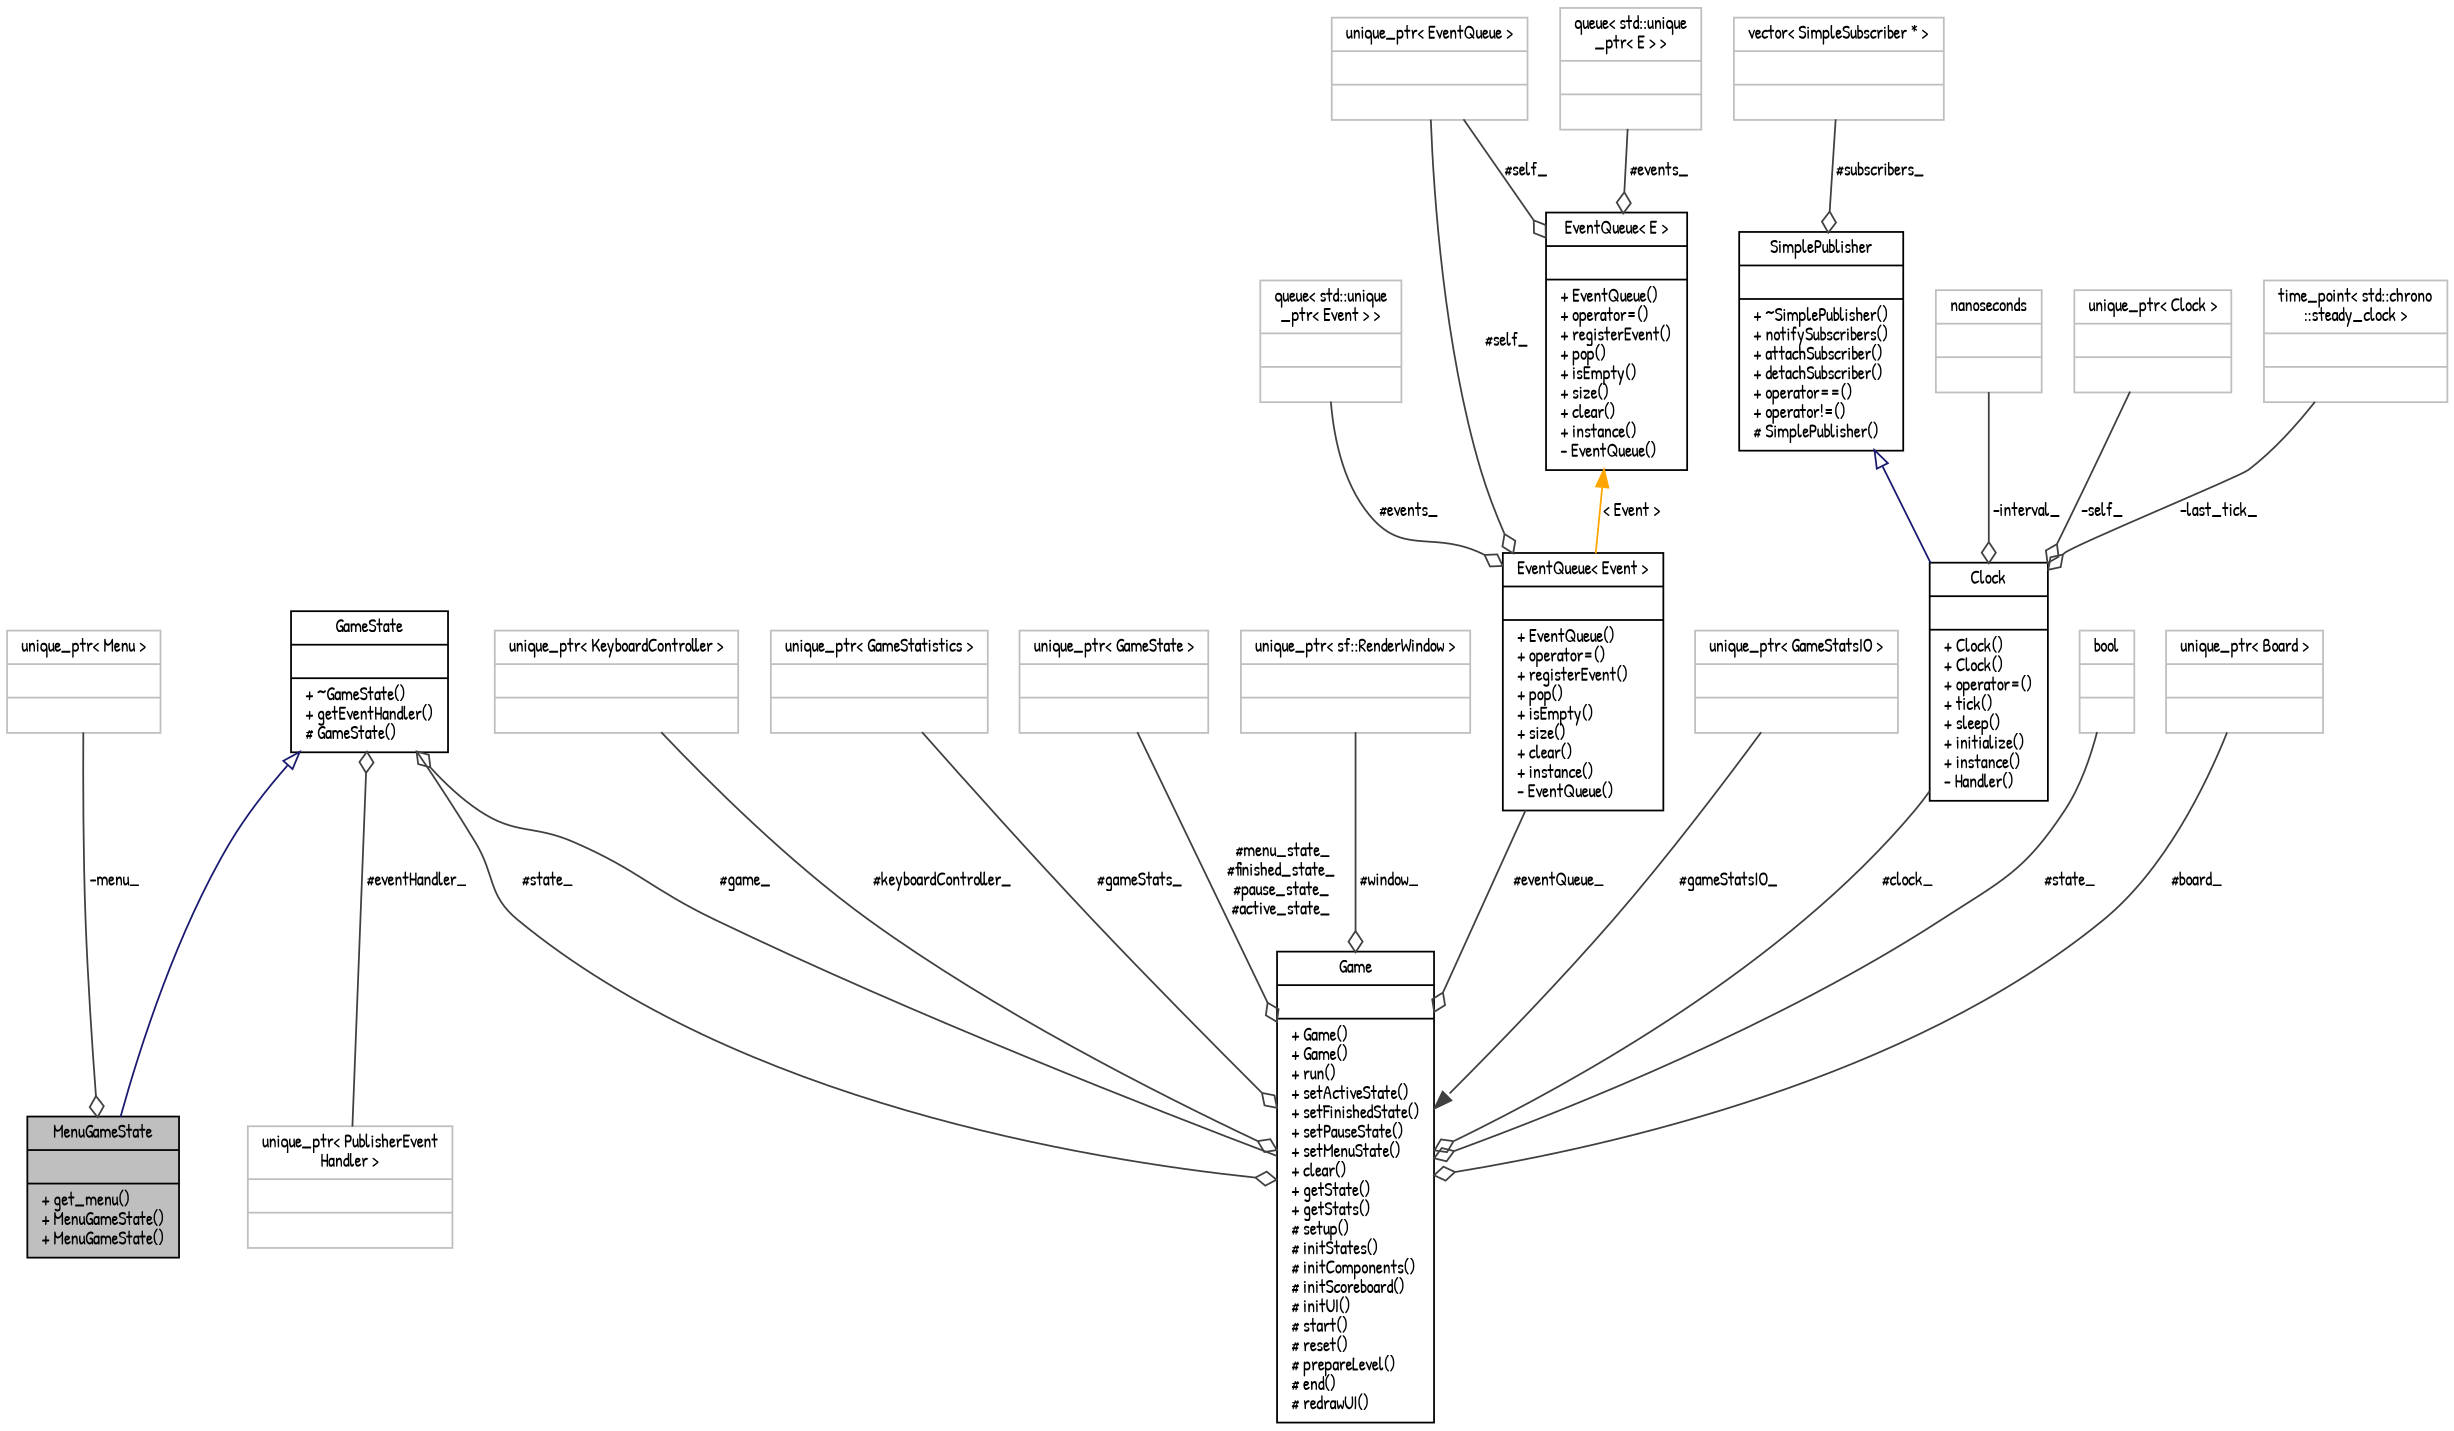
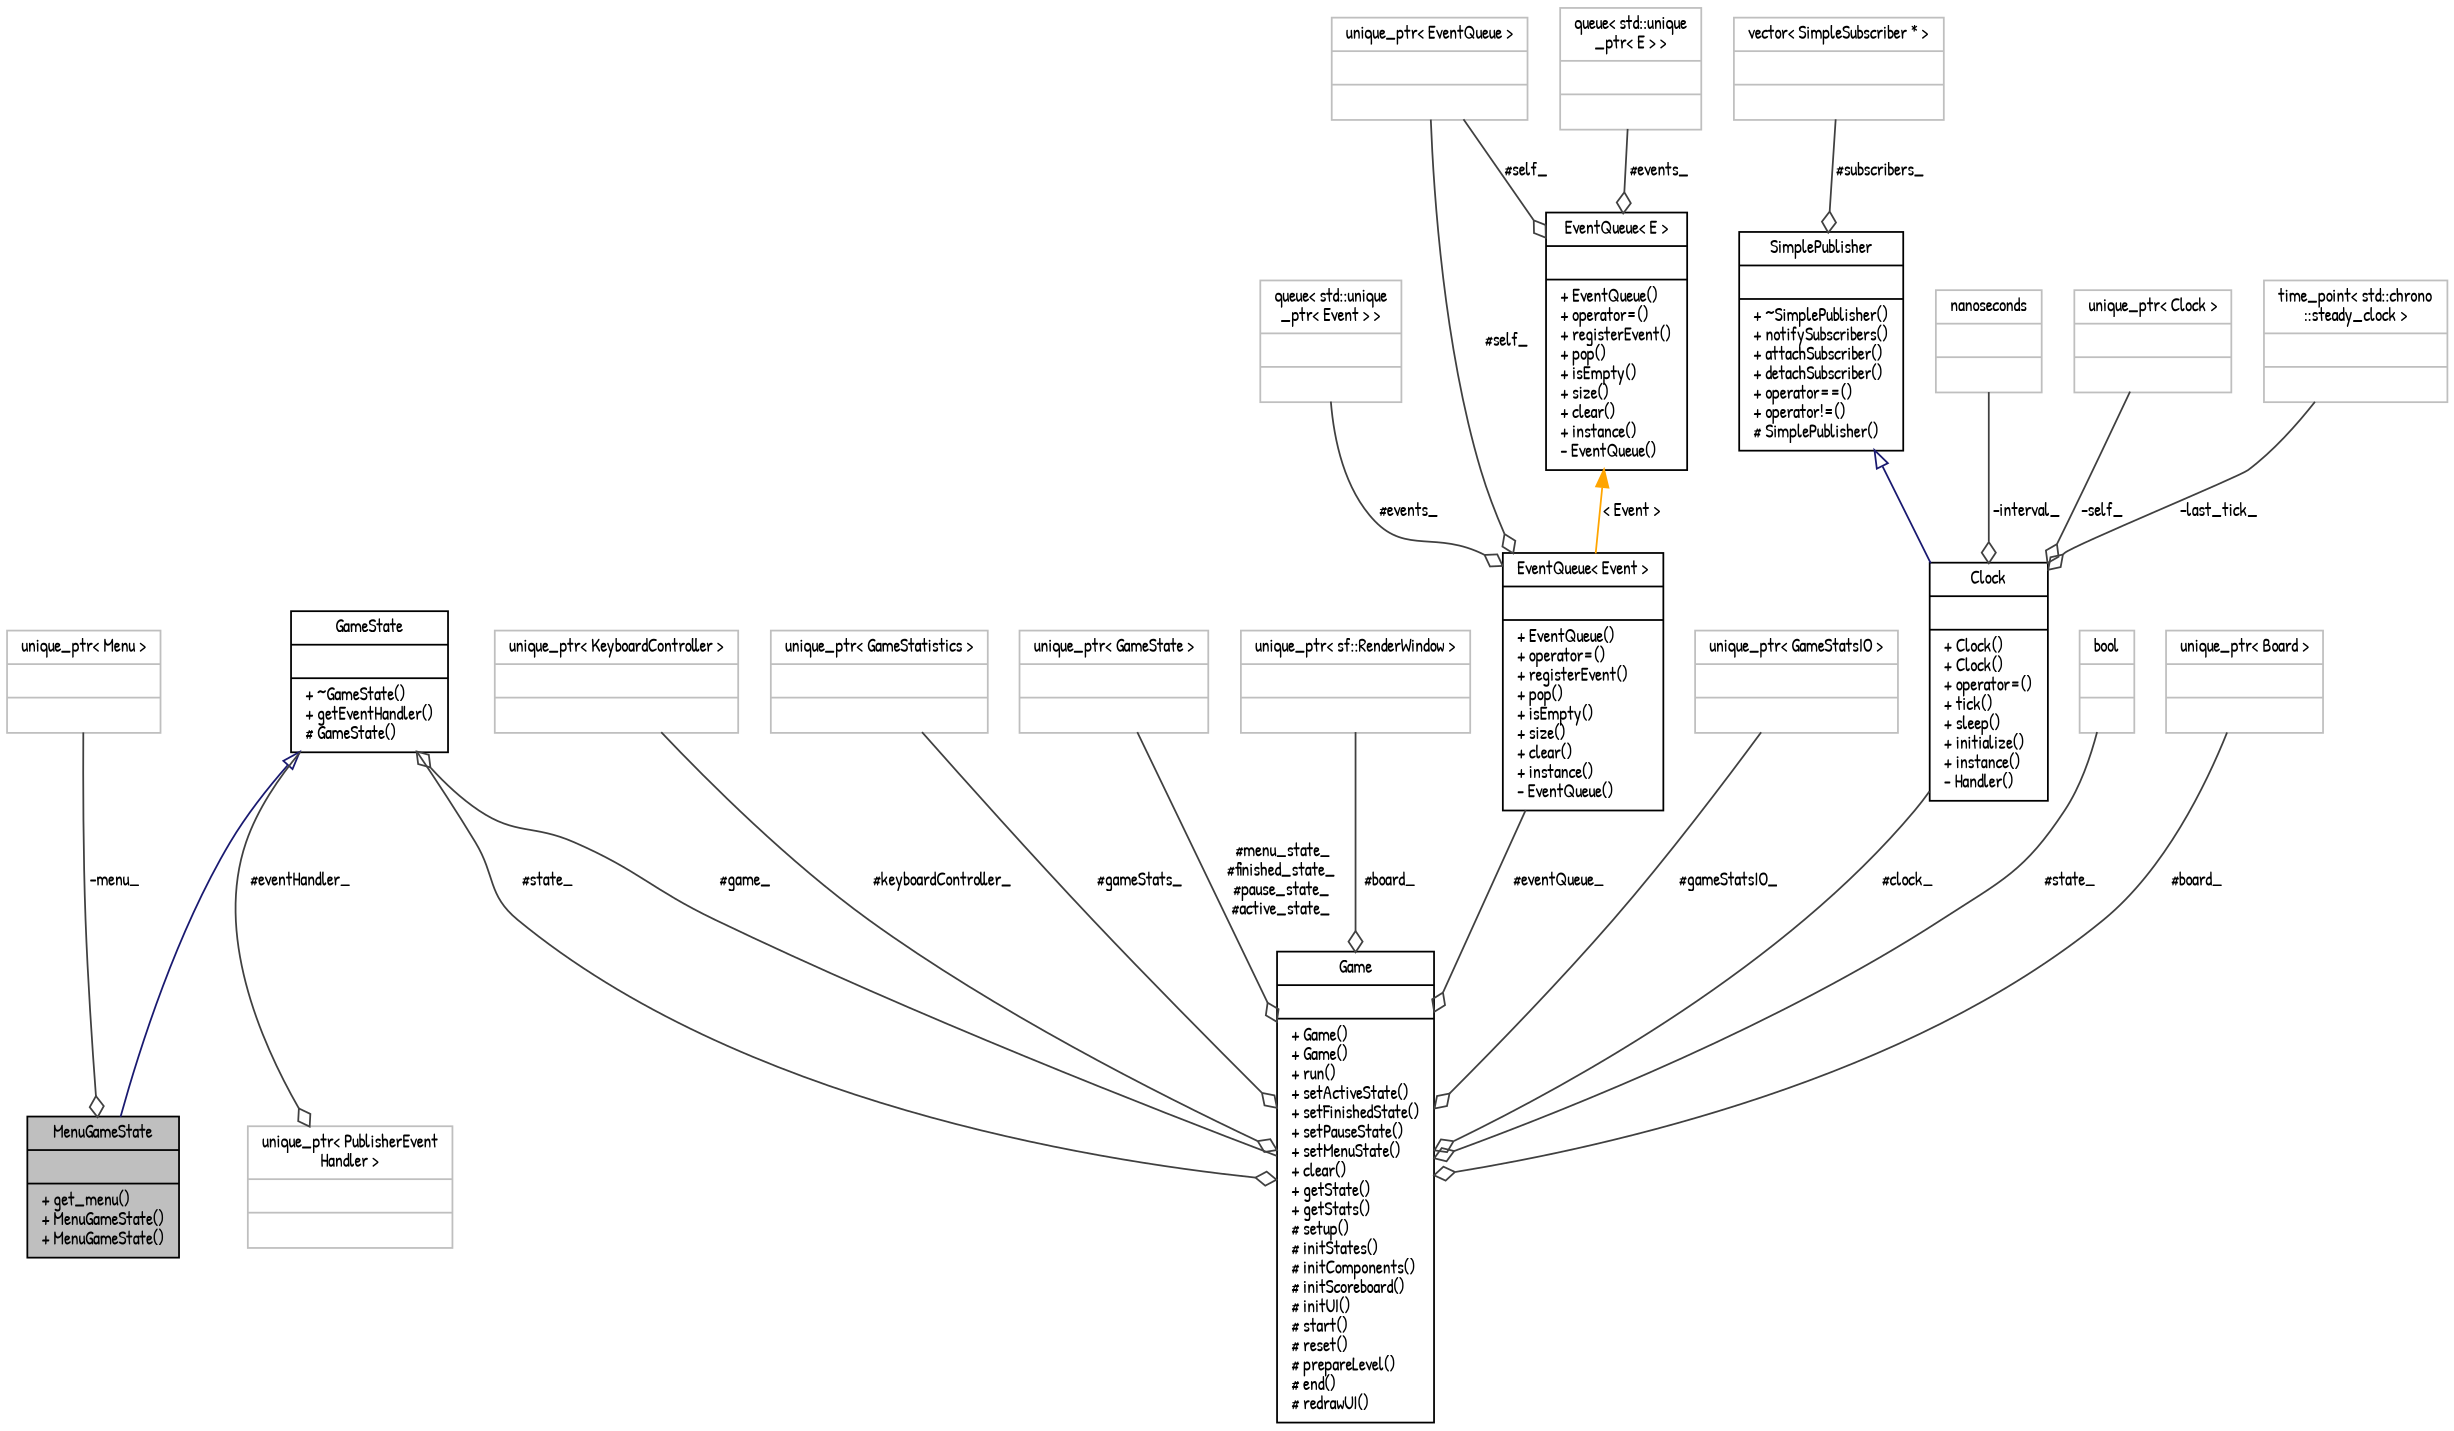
edge "unique_ptr< sf::RenderWindow >" -> "Game": label " #window_" -> " #board_"
edge "unique_ptr< GameStatsIO >" -> "Game": arrowhead normal -> odiamond
edge "unique_ptr< PublisherEvent" -> "GameState": reversed
